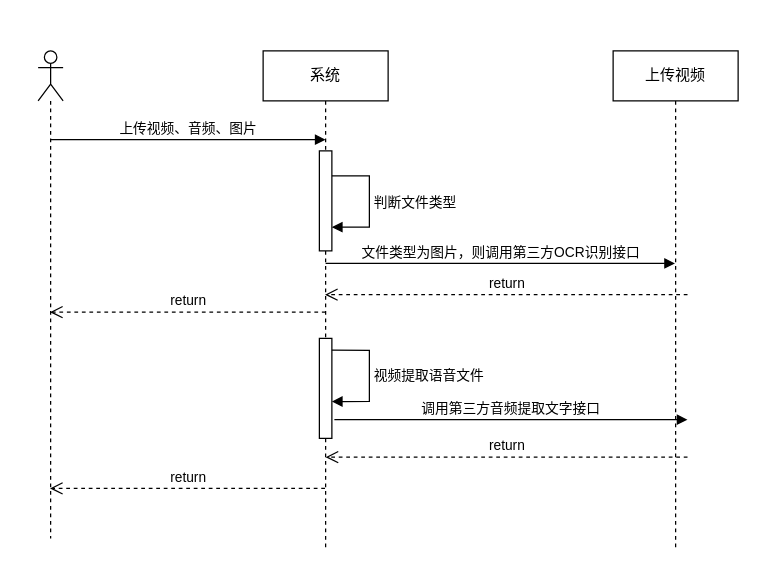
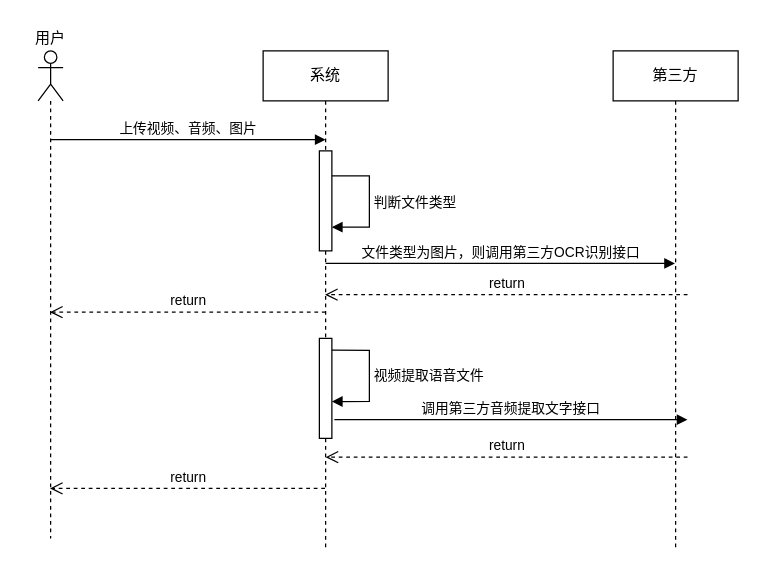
node "用户": added
node "上传视频": label "上传视频" -> "第三方"
